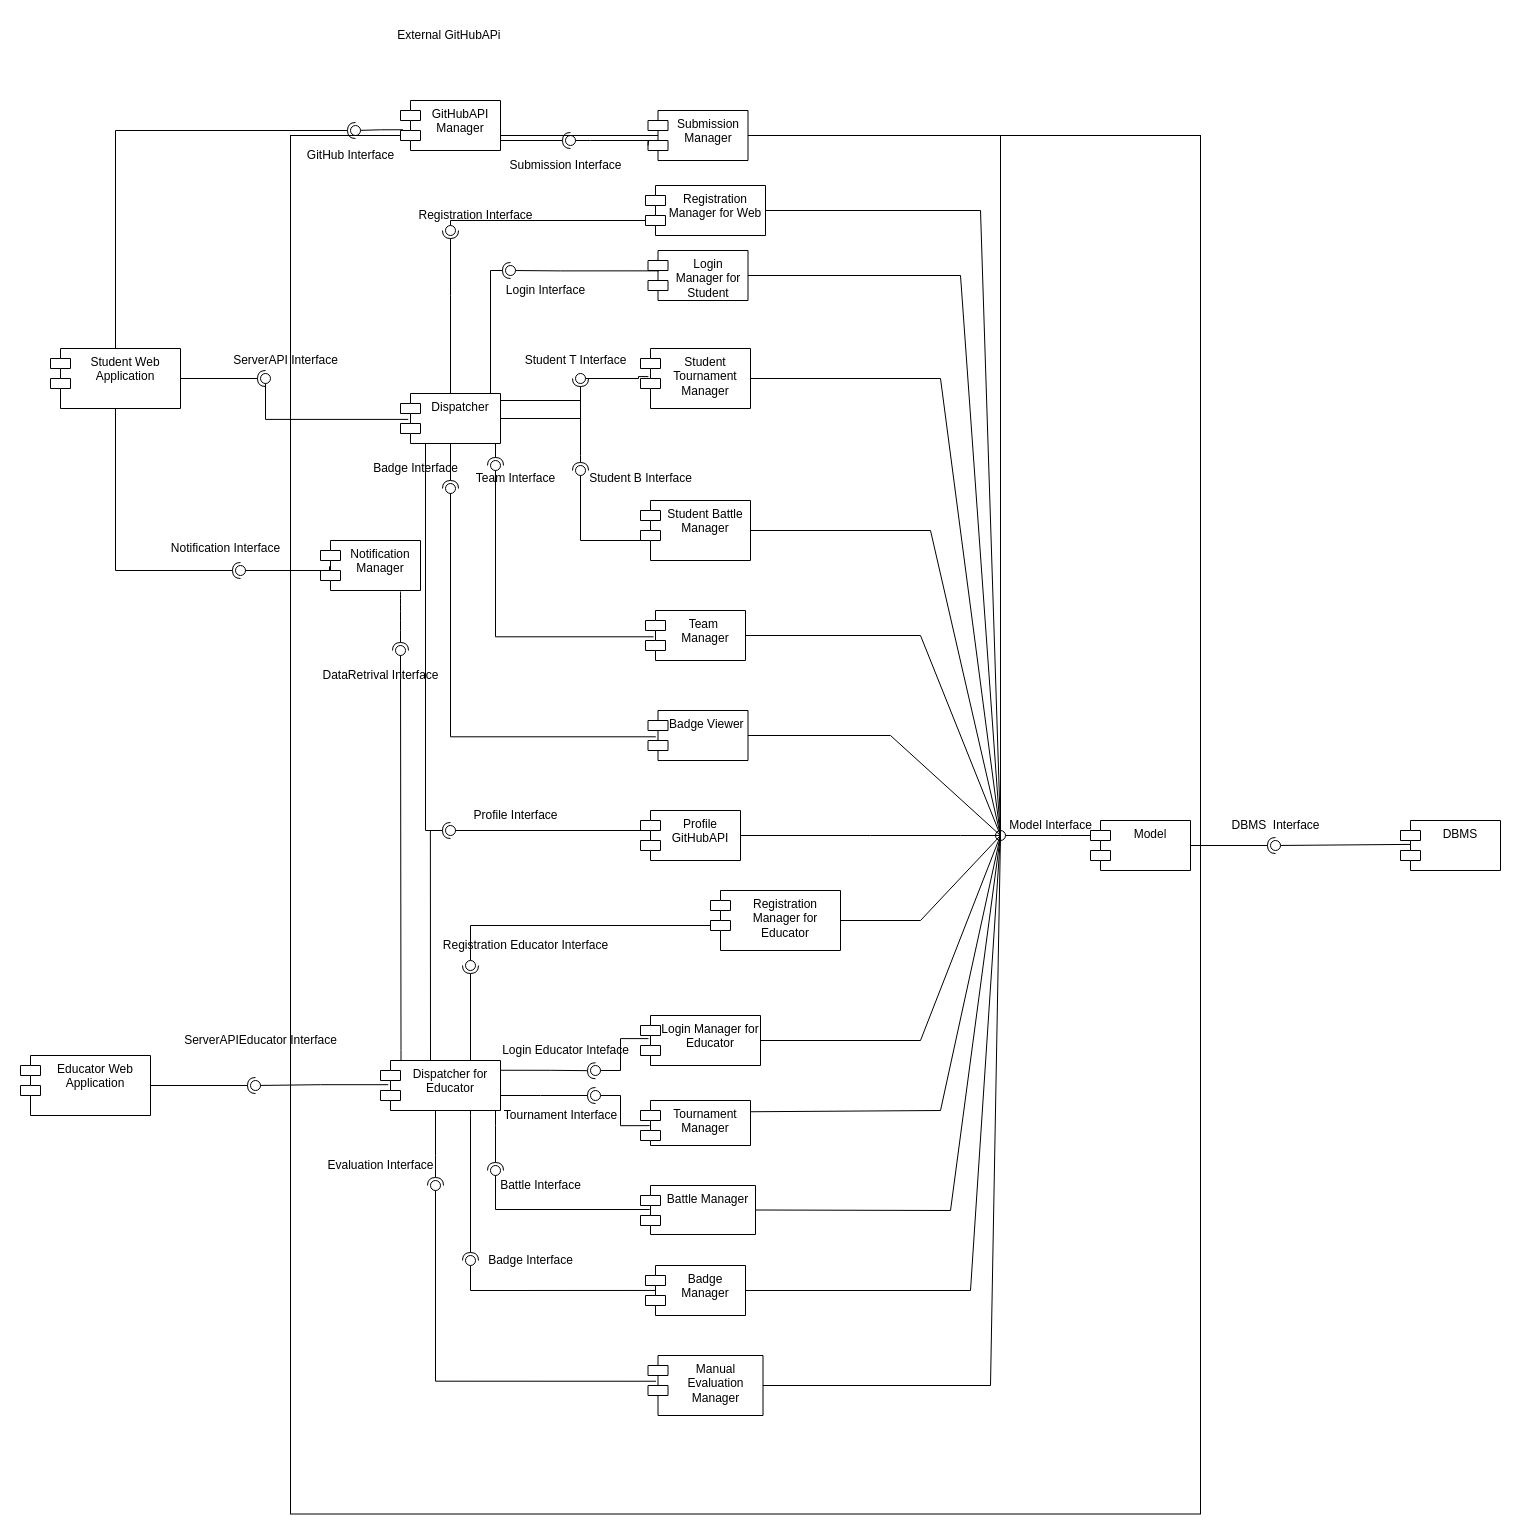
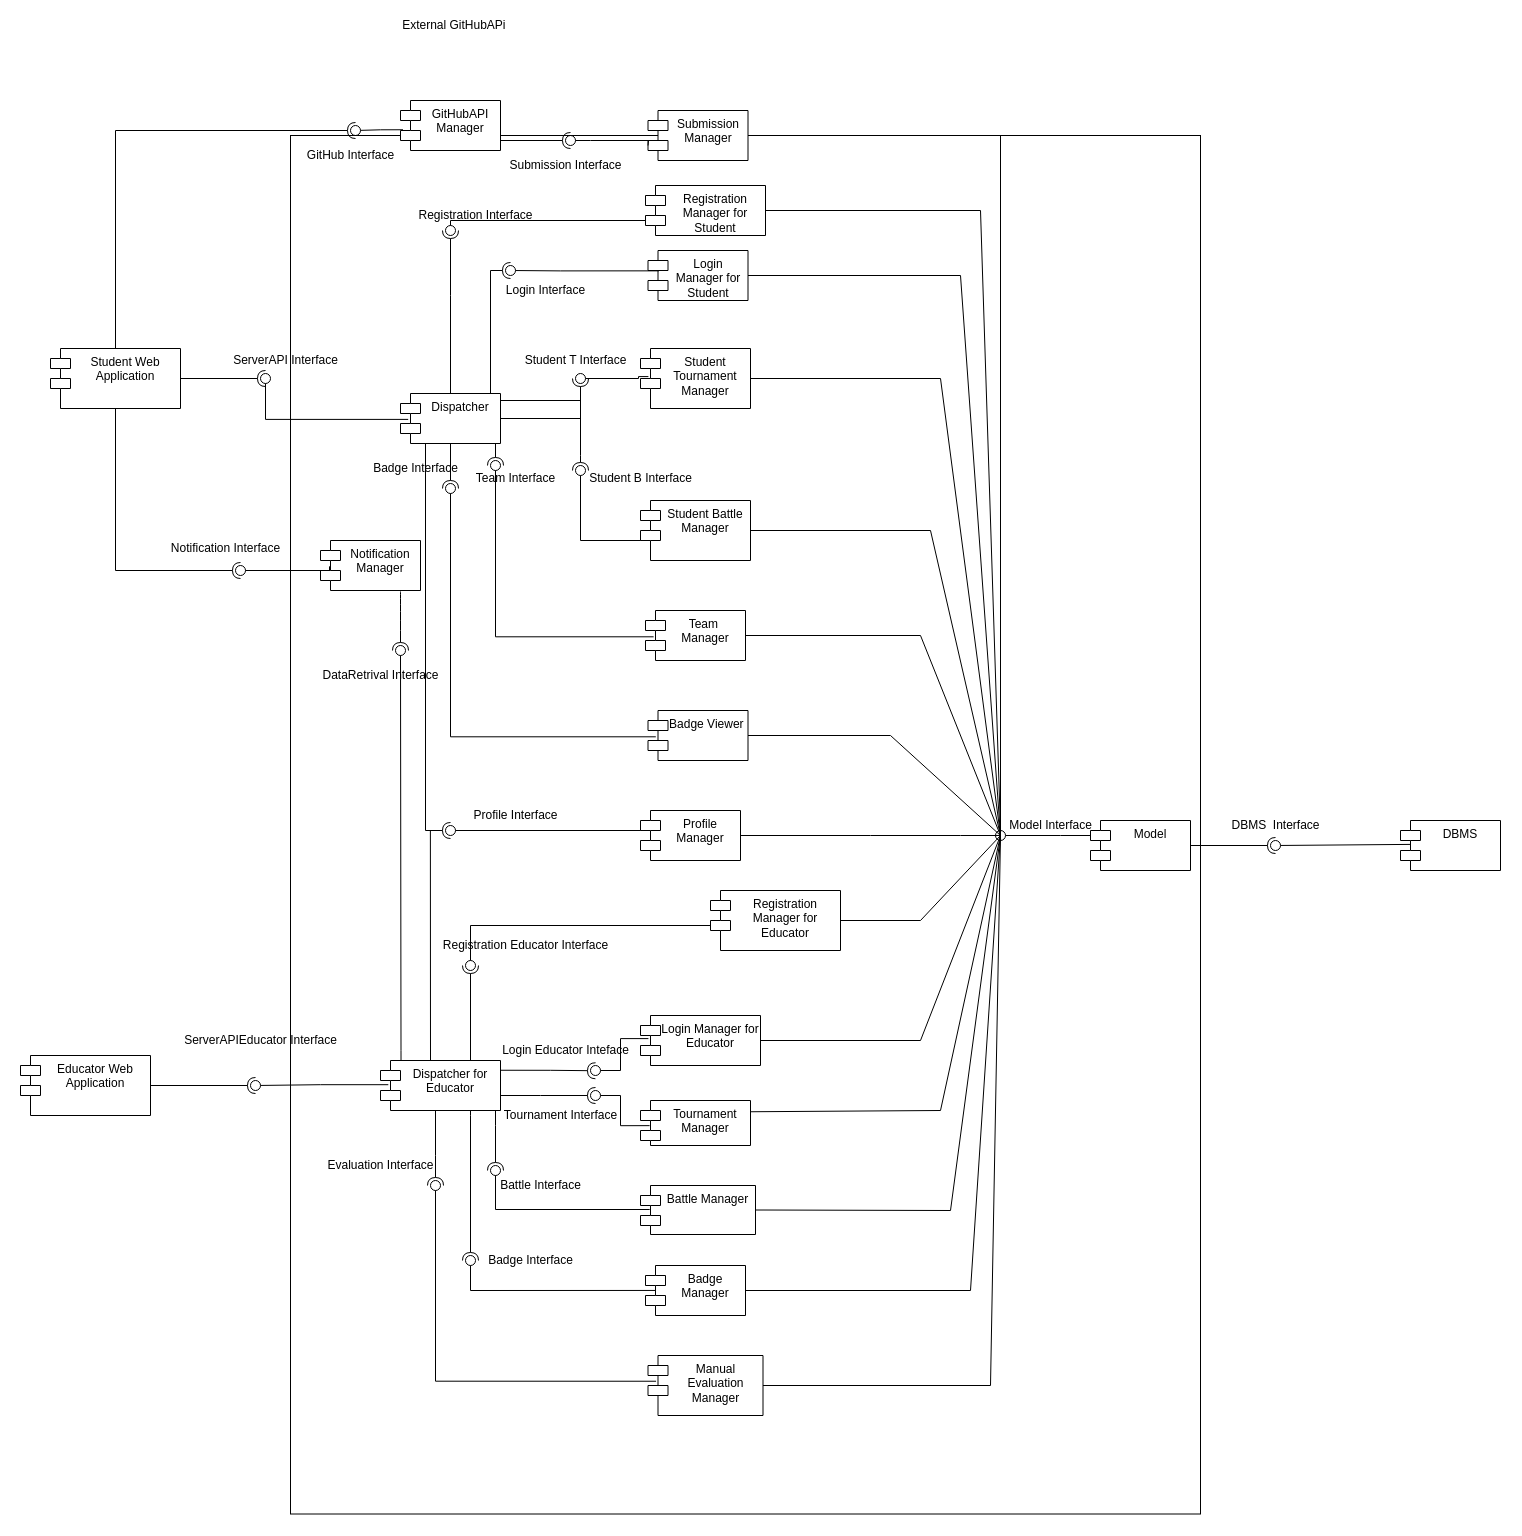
node "External GitHubAPi": moved (451, 36) -> (456, 26)
node "Registration Manager for Web": label "Registration Manager for Web" -> "Registration Manager for Student"
node "Profile GitHubAPI": label "Profile GitHubAPI" -> "Profile Manager"
